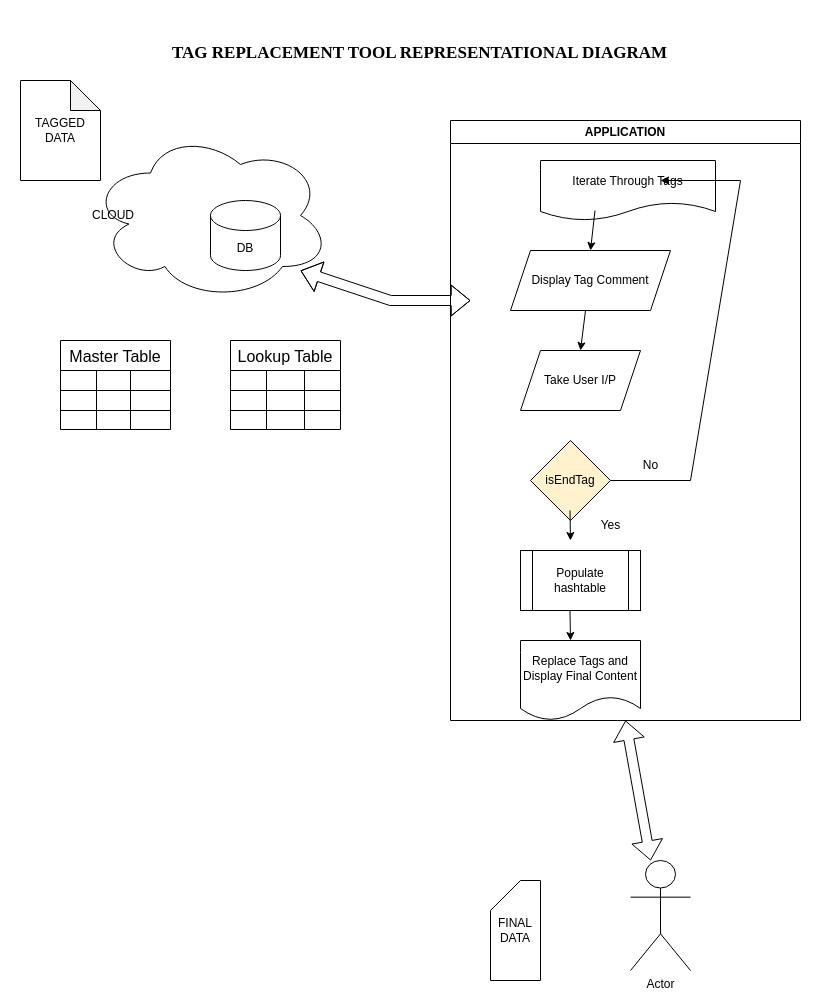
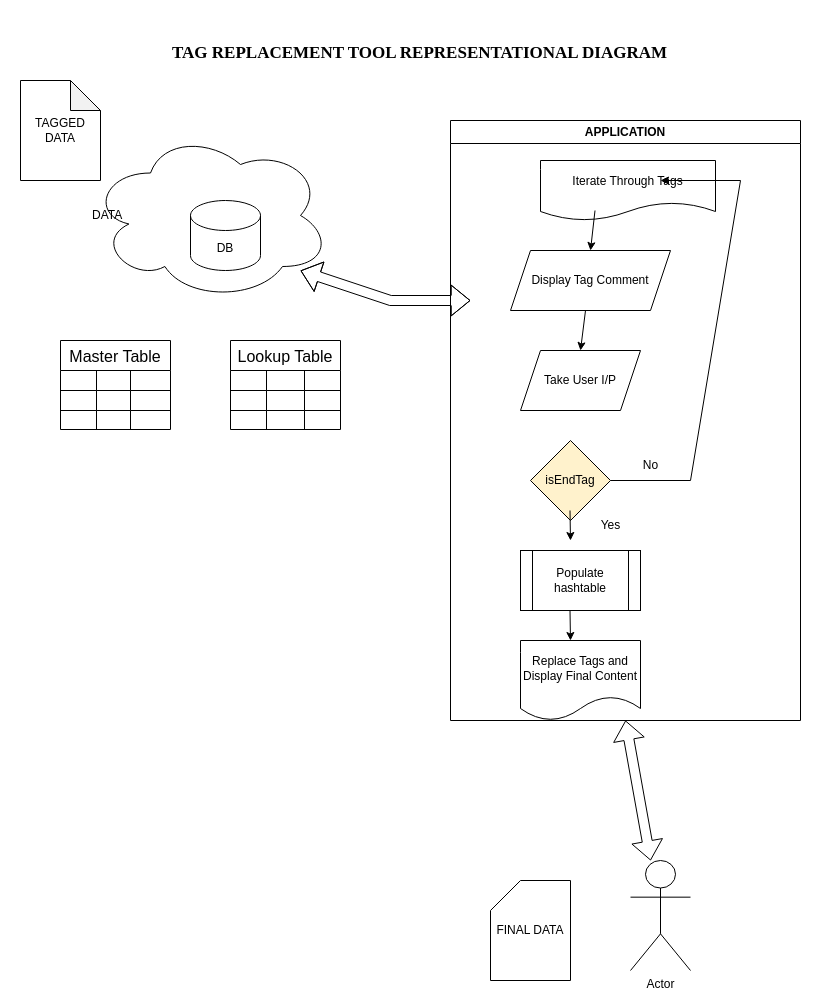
node "CLOUD": label "CLOUD" -> "DATA"
node "DB": moved (246, 236) -> (226, 236)
node "FINAL DATA": size 50x100 -> 80x100
